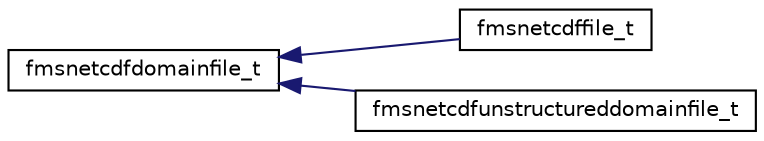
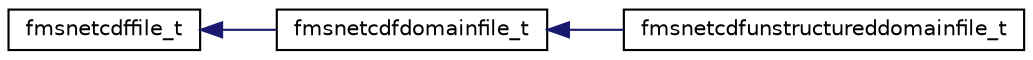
edge "fmsnetcdffile_t" -> "fmsnetcdfdomainfile_t": reversed
